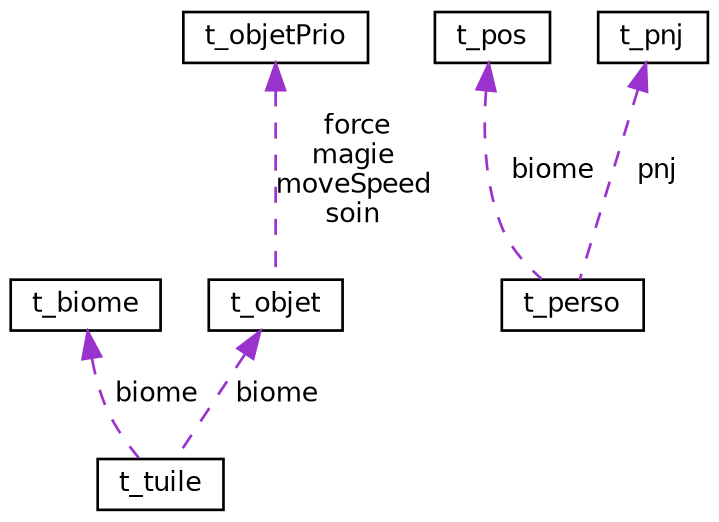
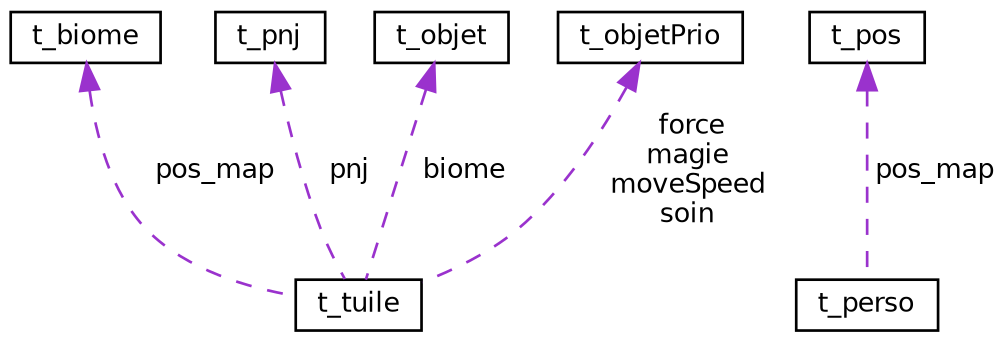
edge "t_perso" -> "t_pos": label " biome" -> " pos_map"
edge "t_objet" -> "t_objetPrio": now "t_tuile" -> "t_objetPrio"
edge "t_perso" -> "t_pnj": now "t_tuile" -> "t_pnj"
edge "t_tuile" -> "t_biome": label " biome" -> " pos_map"
